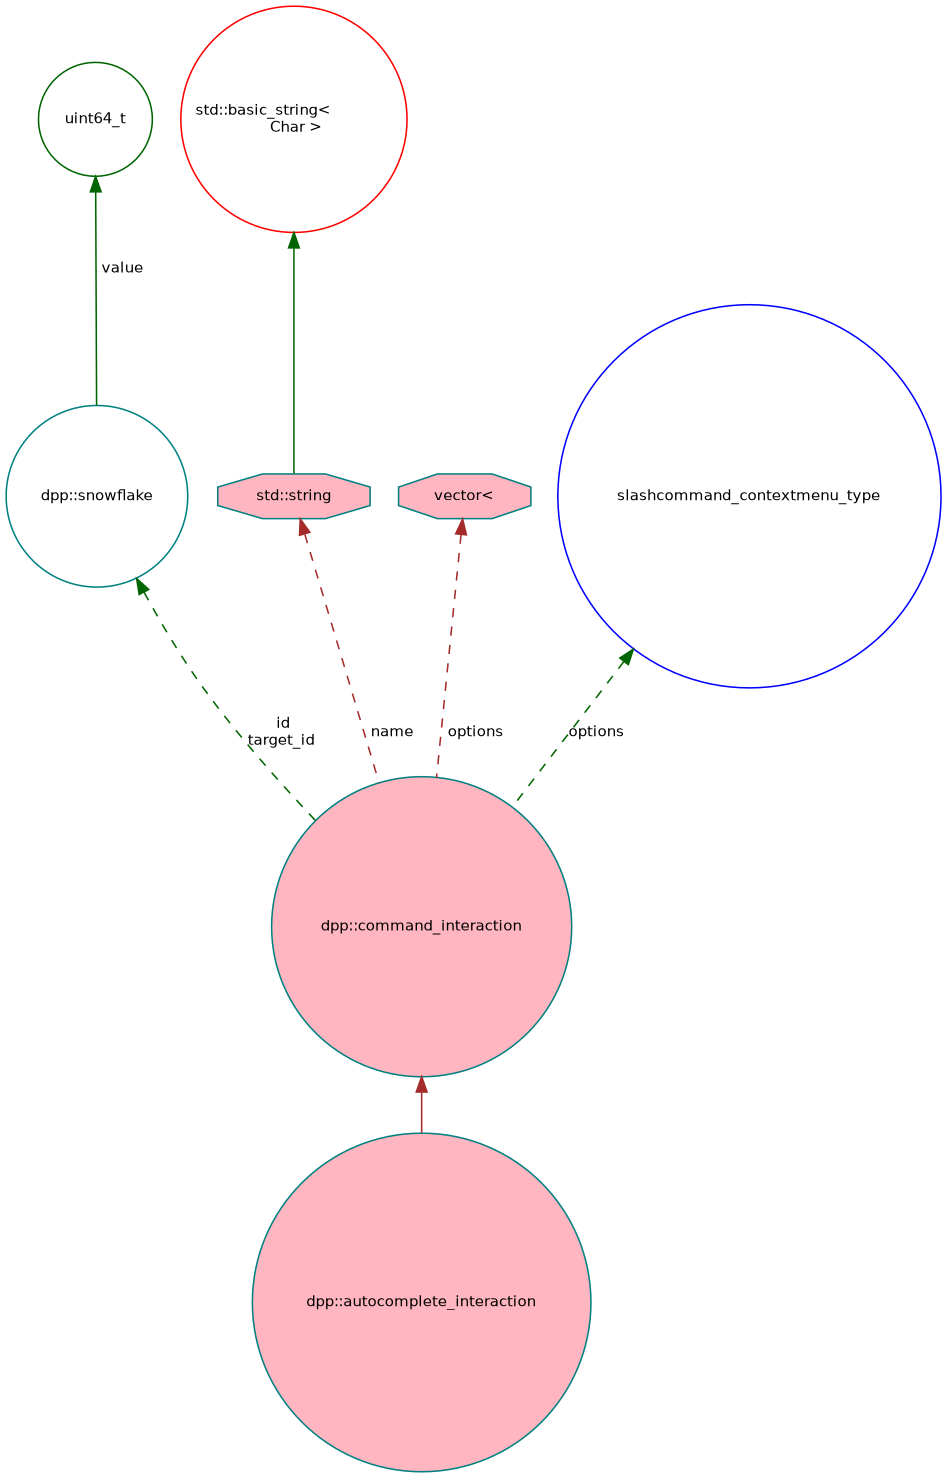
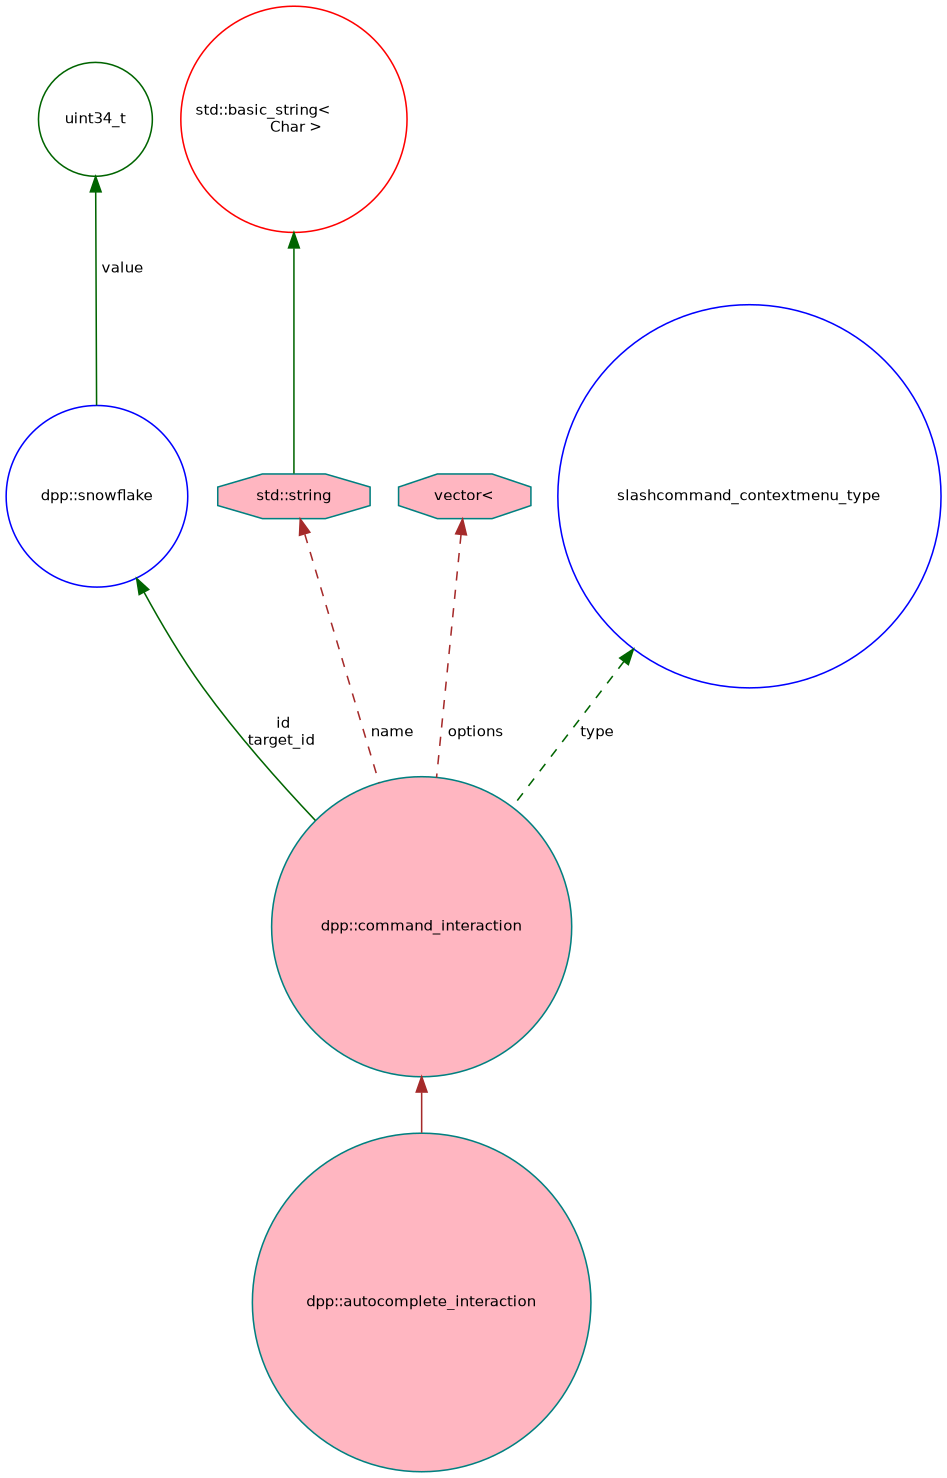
node "uint64_t": label "uint64_t" -> "uint34_t"
node "dpp::snowflake": color teal -> blue
edge "dpp::command_interaction" -> "dpp::snowflake": style dashed -> solid
edge "dpp::command_interaction" -> "slashcommand_contextmenu_type": label " options" -> " type"
